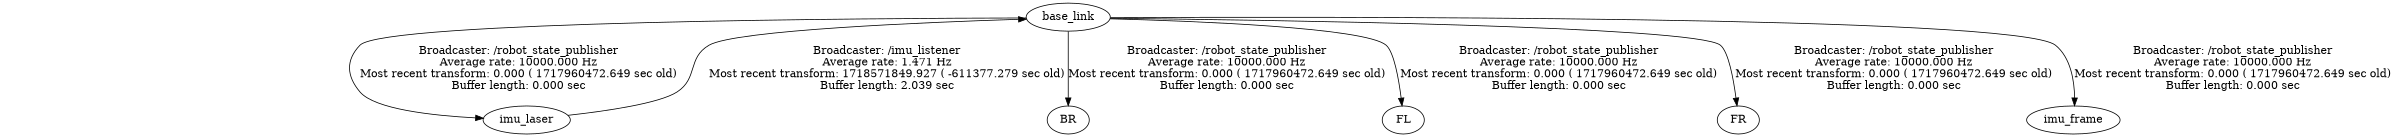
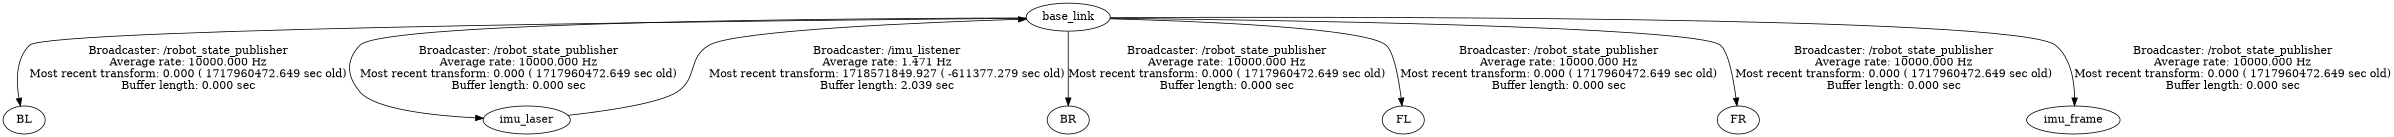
node "BL": added
